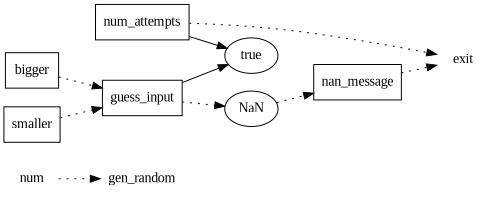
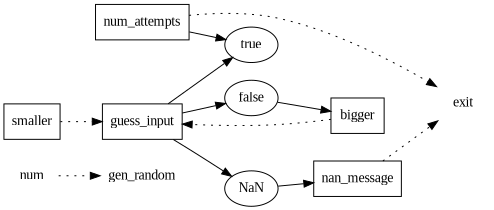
node "false": added
edge "NaN" -> "nan_message": style dotted -> solid
edge "guess_input" -> "NaN": style dotted -> solid
